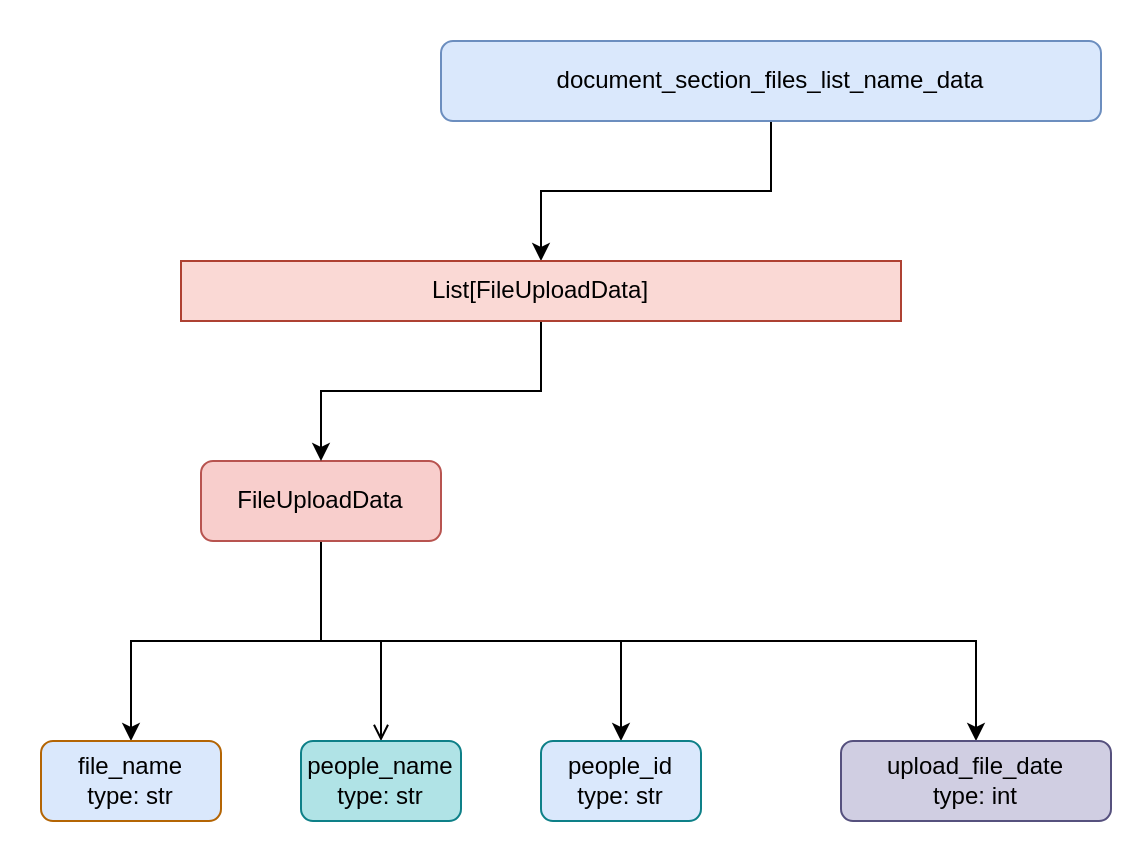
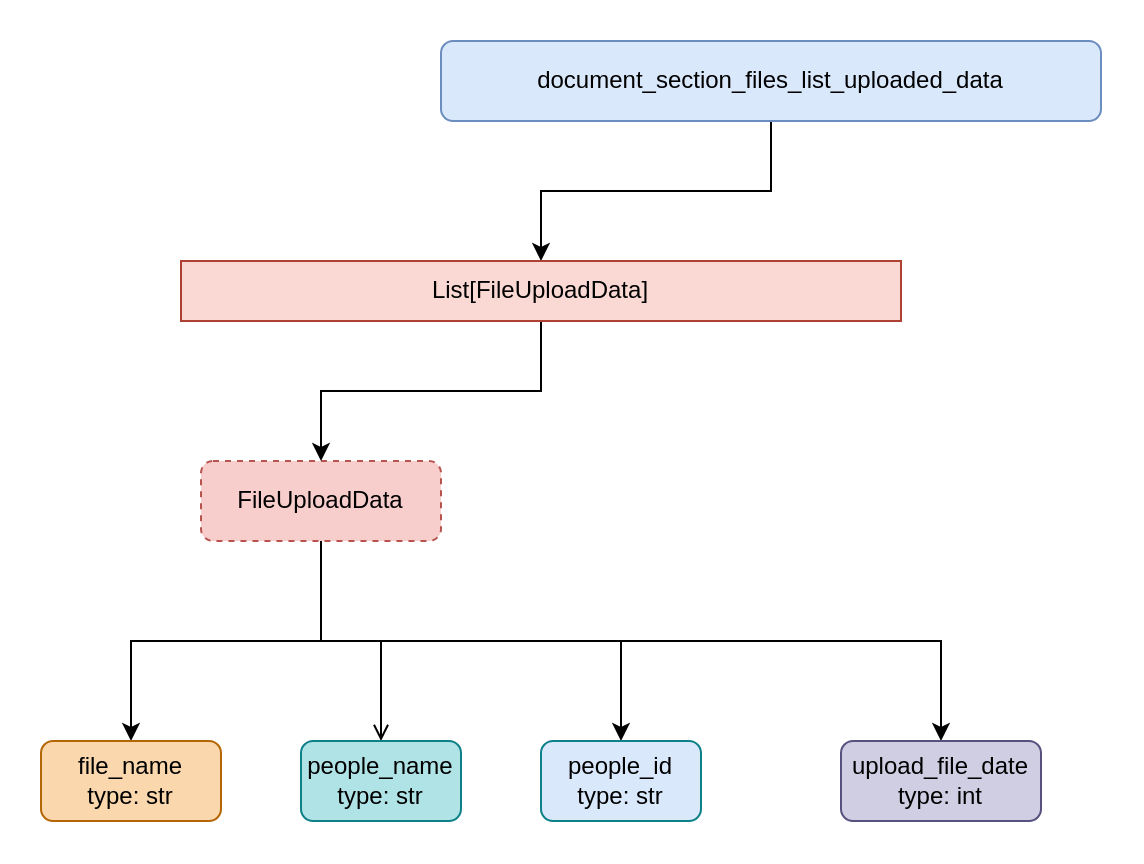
node "document_section_files_list_name_data": label "document_section_files_list_name_data" -> "document_section_files_list_uploaded_data"
node "FileUploadData": style solid -> dashed
node "file_name type: str": fillcolor #dae8fc -> #fad7ac
node "upload_file_date type: int": size 270x80 -> 200x80
